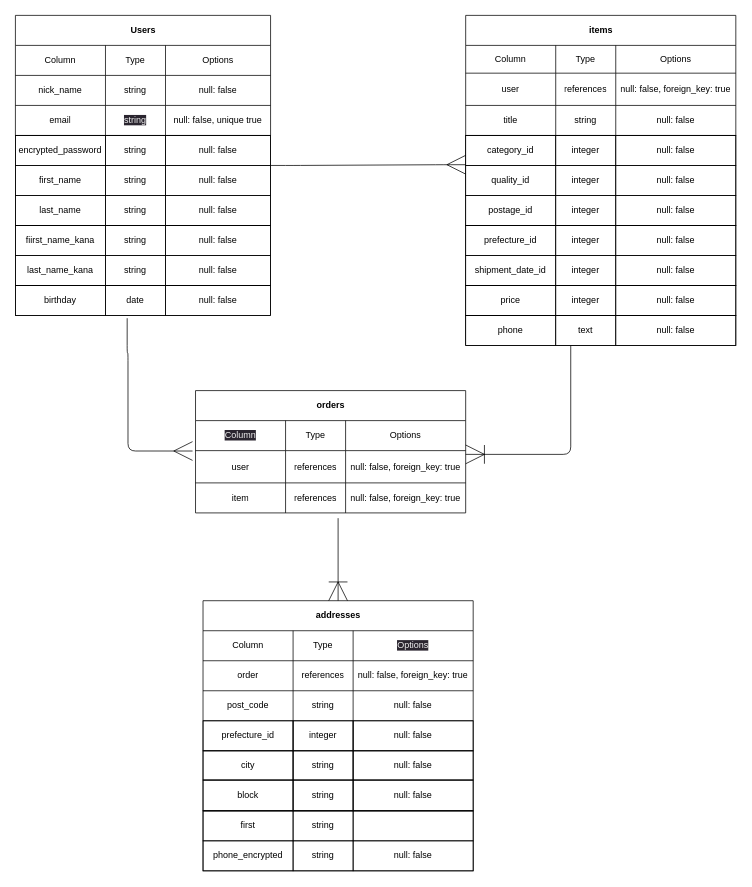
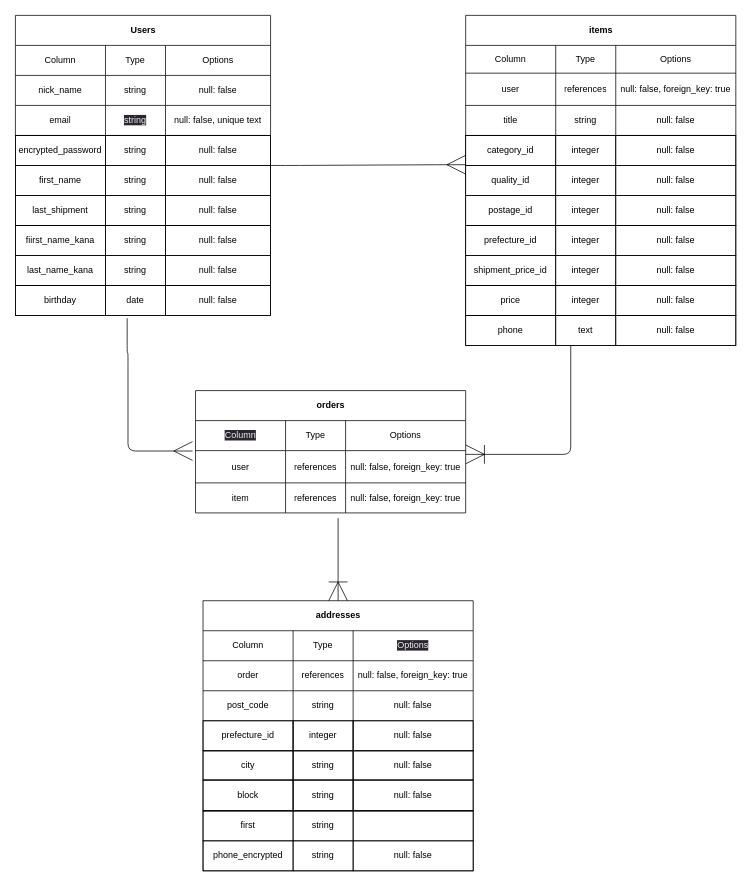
node "null: false, unique true": label "null: false, unique true" -> "null: false, unique text"
node "last_name": label "last_name" -> "last_shipment"
node "shipment_date_id": label "shipment_date_id" -> "shipment_price_id"
